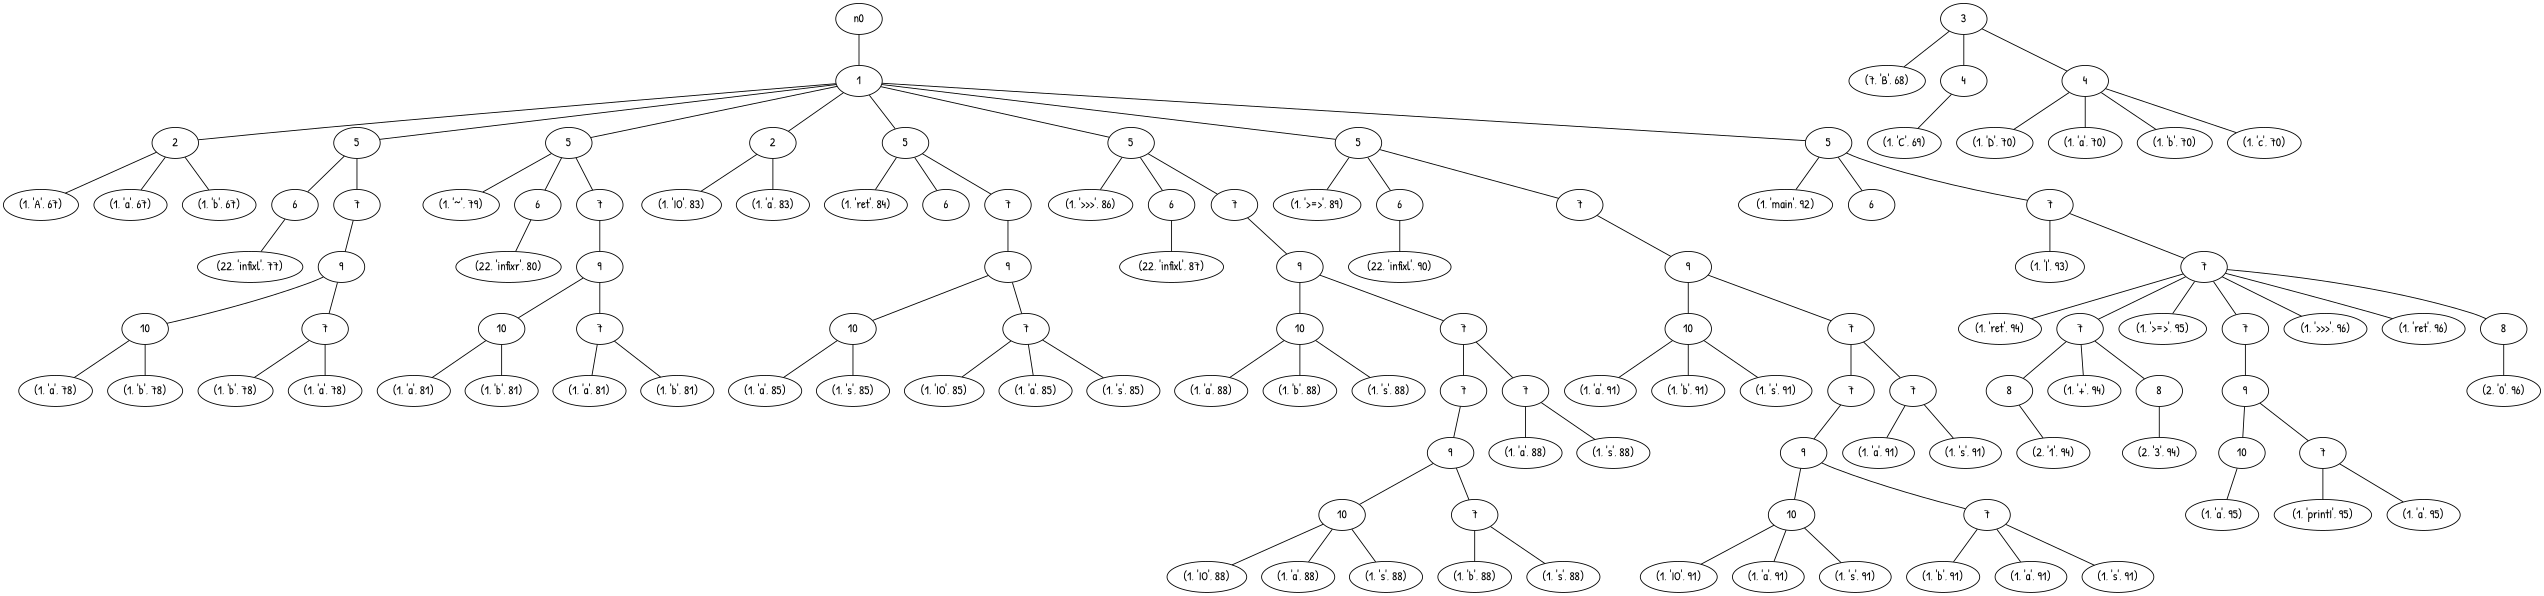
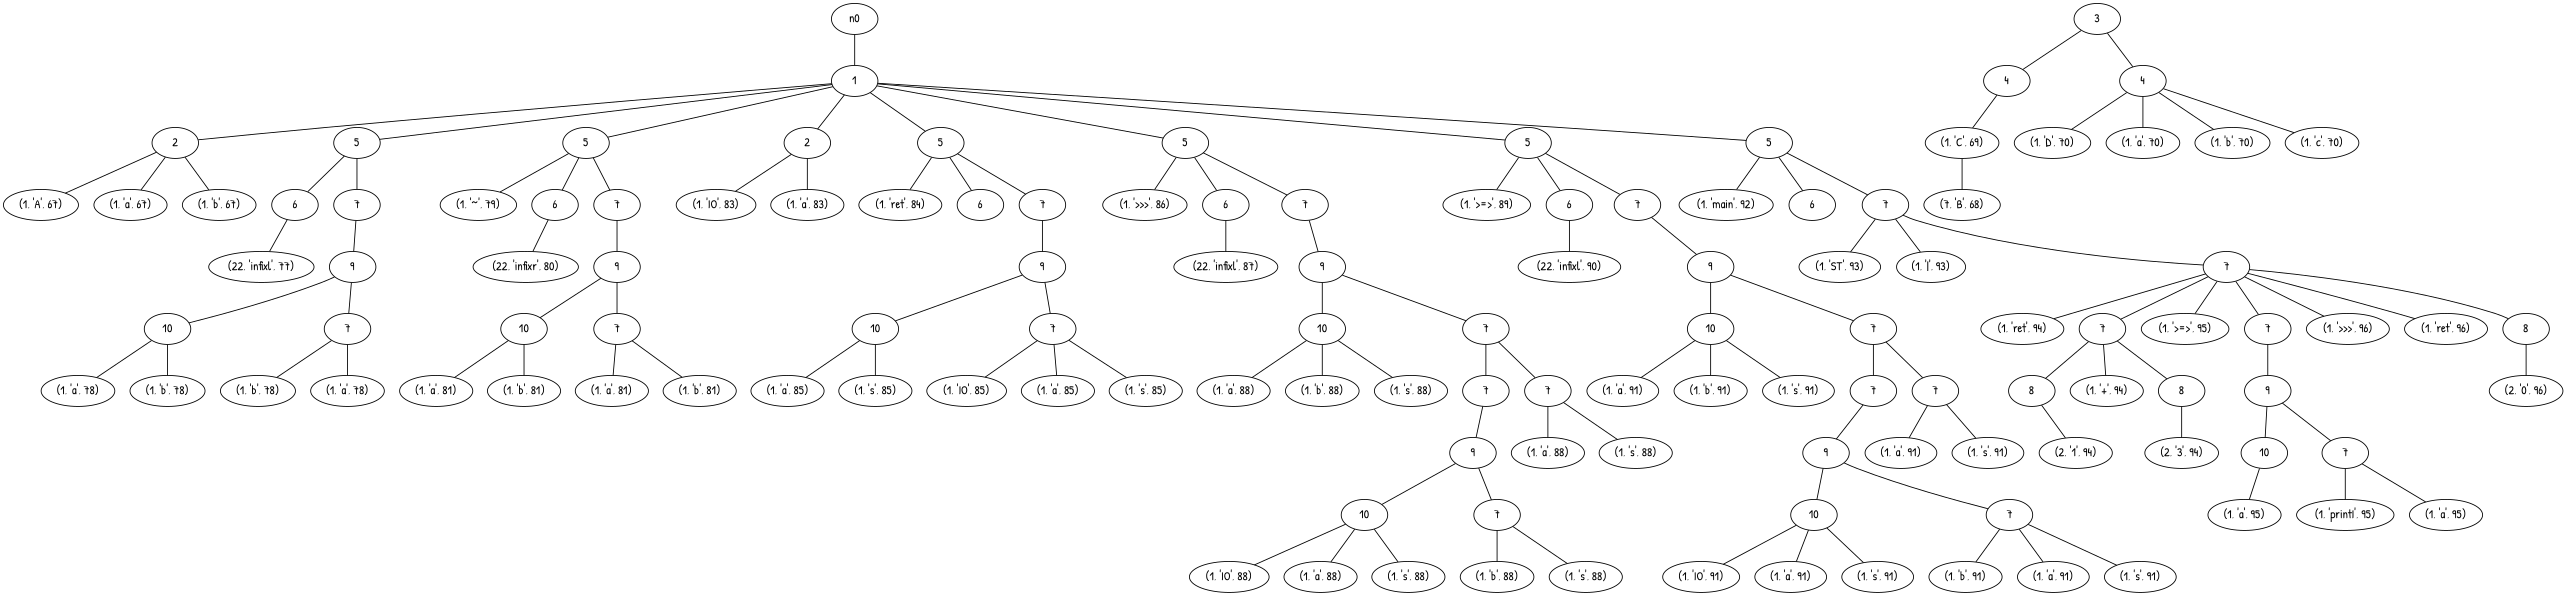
edge "3" -- "(7, 'B', 68)": now "(1, 'C', 69)" -- "(7, 'B', 68)"
node "(1, 'ST', 93)": added
